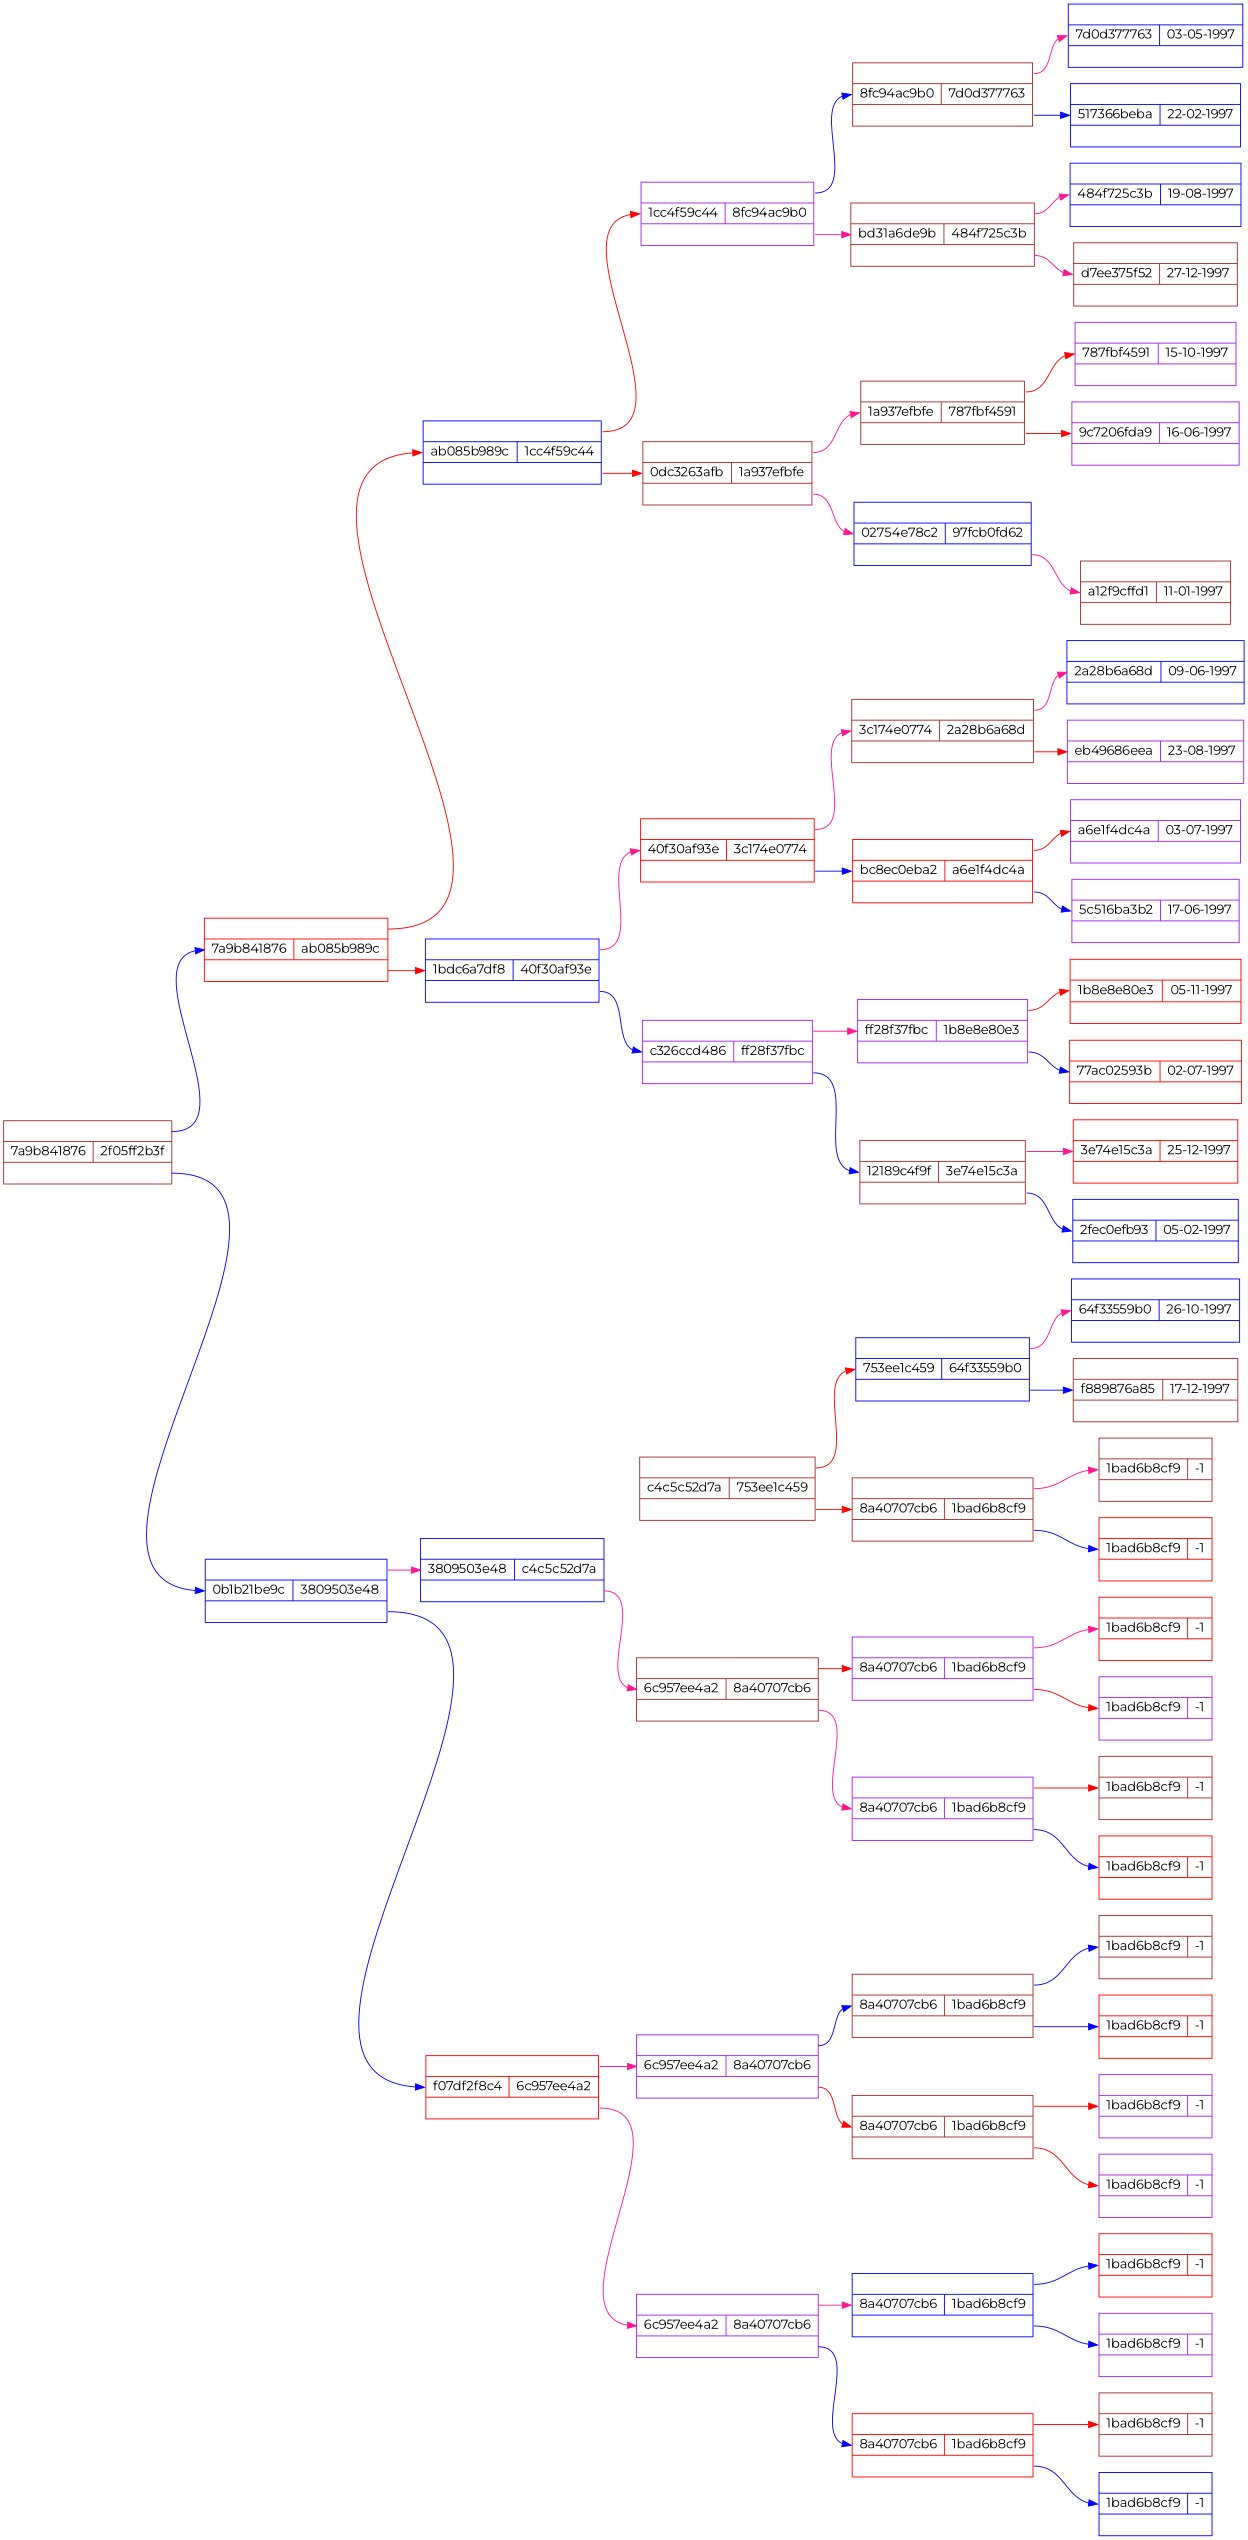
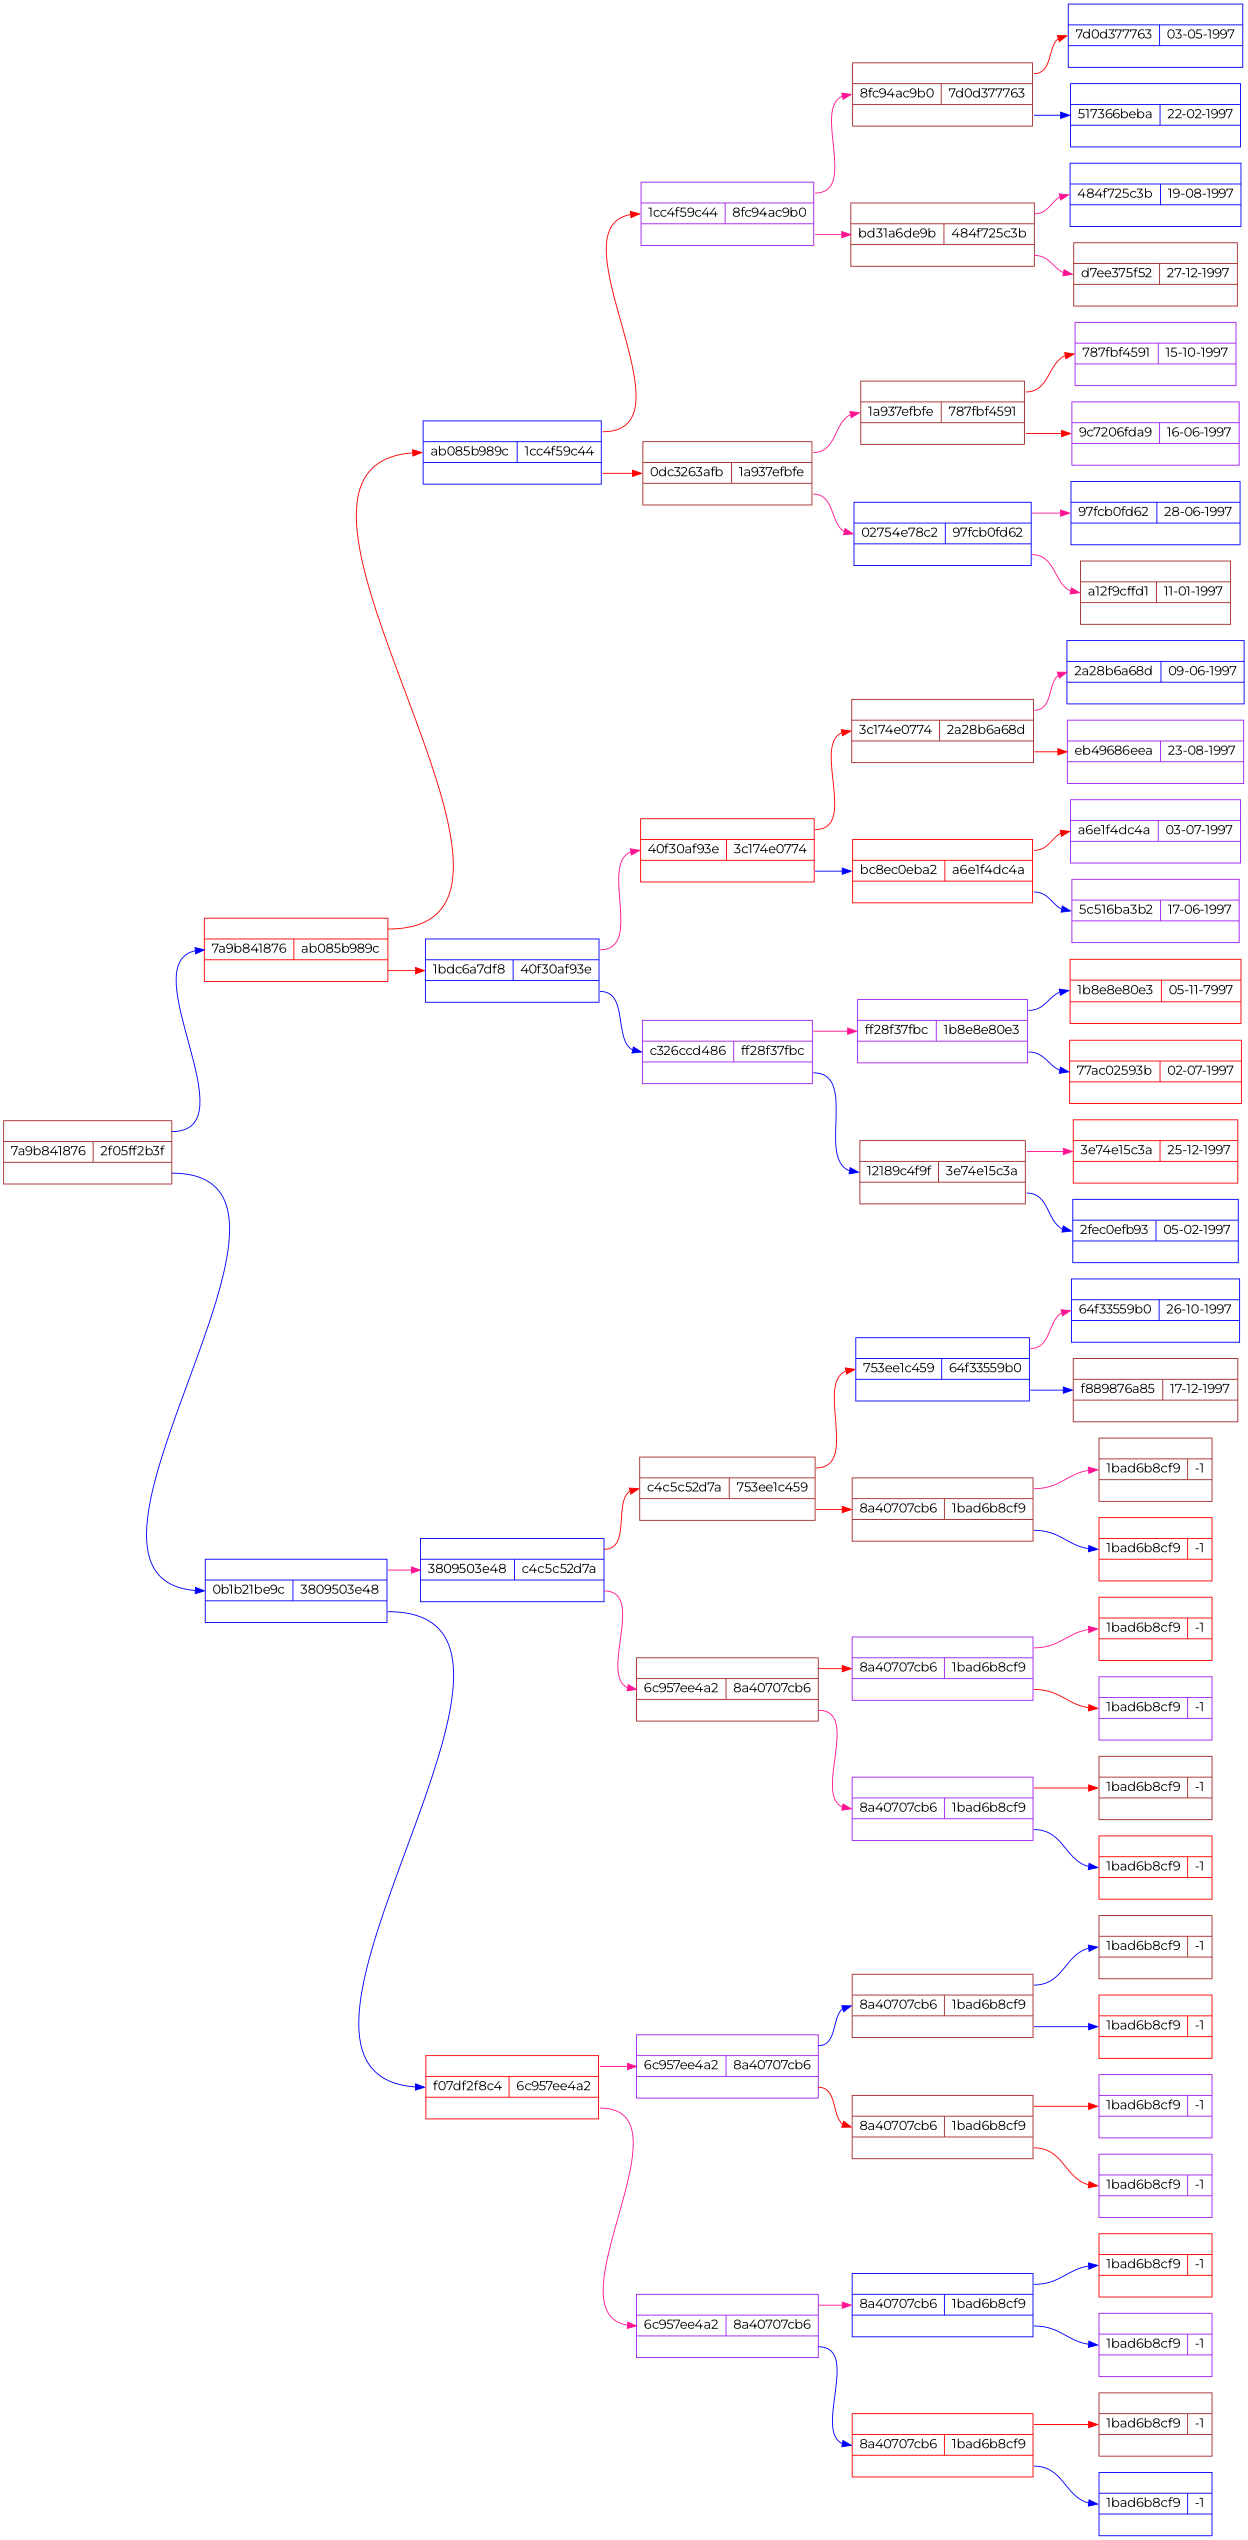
edge "8fc94ac9b0" -> "7d0d377763": color deeppink -> red
edge "1cc4f59c44" -> "8fc94ac9b0": color blue -> deeppink
node "97fcb0fd62": added
edge "40f30af93e" -> "3c174e0774": color deeppink -> red
node "1b8e8e80e3": text "05-11-1997" -> "05-11-7997"
edge "ff28f37fbc" -> "1b8e8e80e3": color red -> blue
edge "3809503e48" -> "c4c5c52d7a": added
